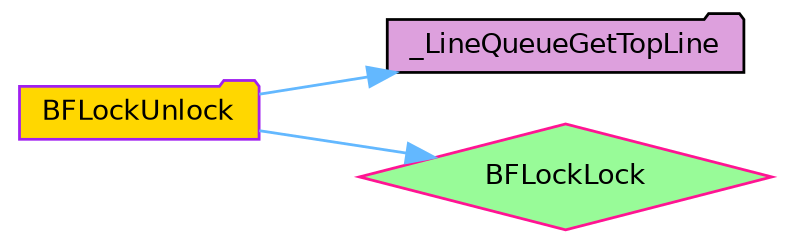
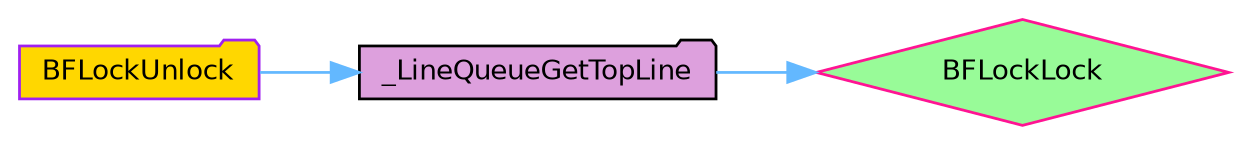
edge "BFLockUnlock" -> "BFLockLock": now "_LineQueueGetTopLine" -> "BFLockLock"
